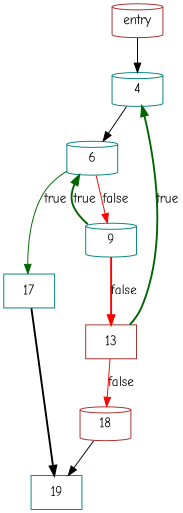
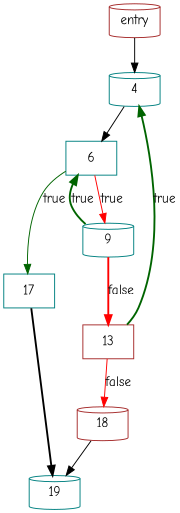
node "6": shape cylinder -> box
edge "6" -> "9": label "false" -> "true"
node "19": shape box -> cylinder
